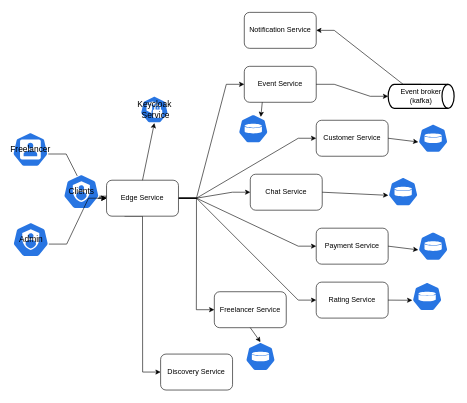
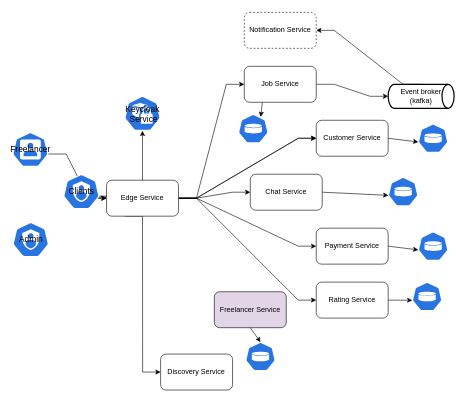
node "Notification Service": style solid -> dashed
node "Event Service": label "Event Service" -> "Job Service"
node "Keycloak Service": size 60x27 -> 36x35
edge "Admin" -> "Edge Service": removed
edge "Edge Service" -> "Freelancer Service": now "Edge Service" -> "Customer Service"
node "Freelancer Service": fillcolor #ffffff -> #e1d5e7
